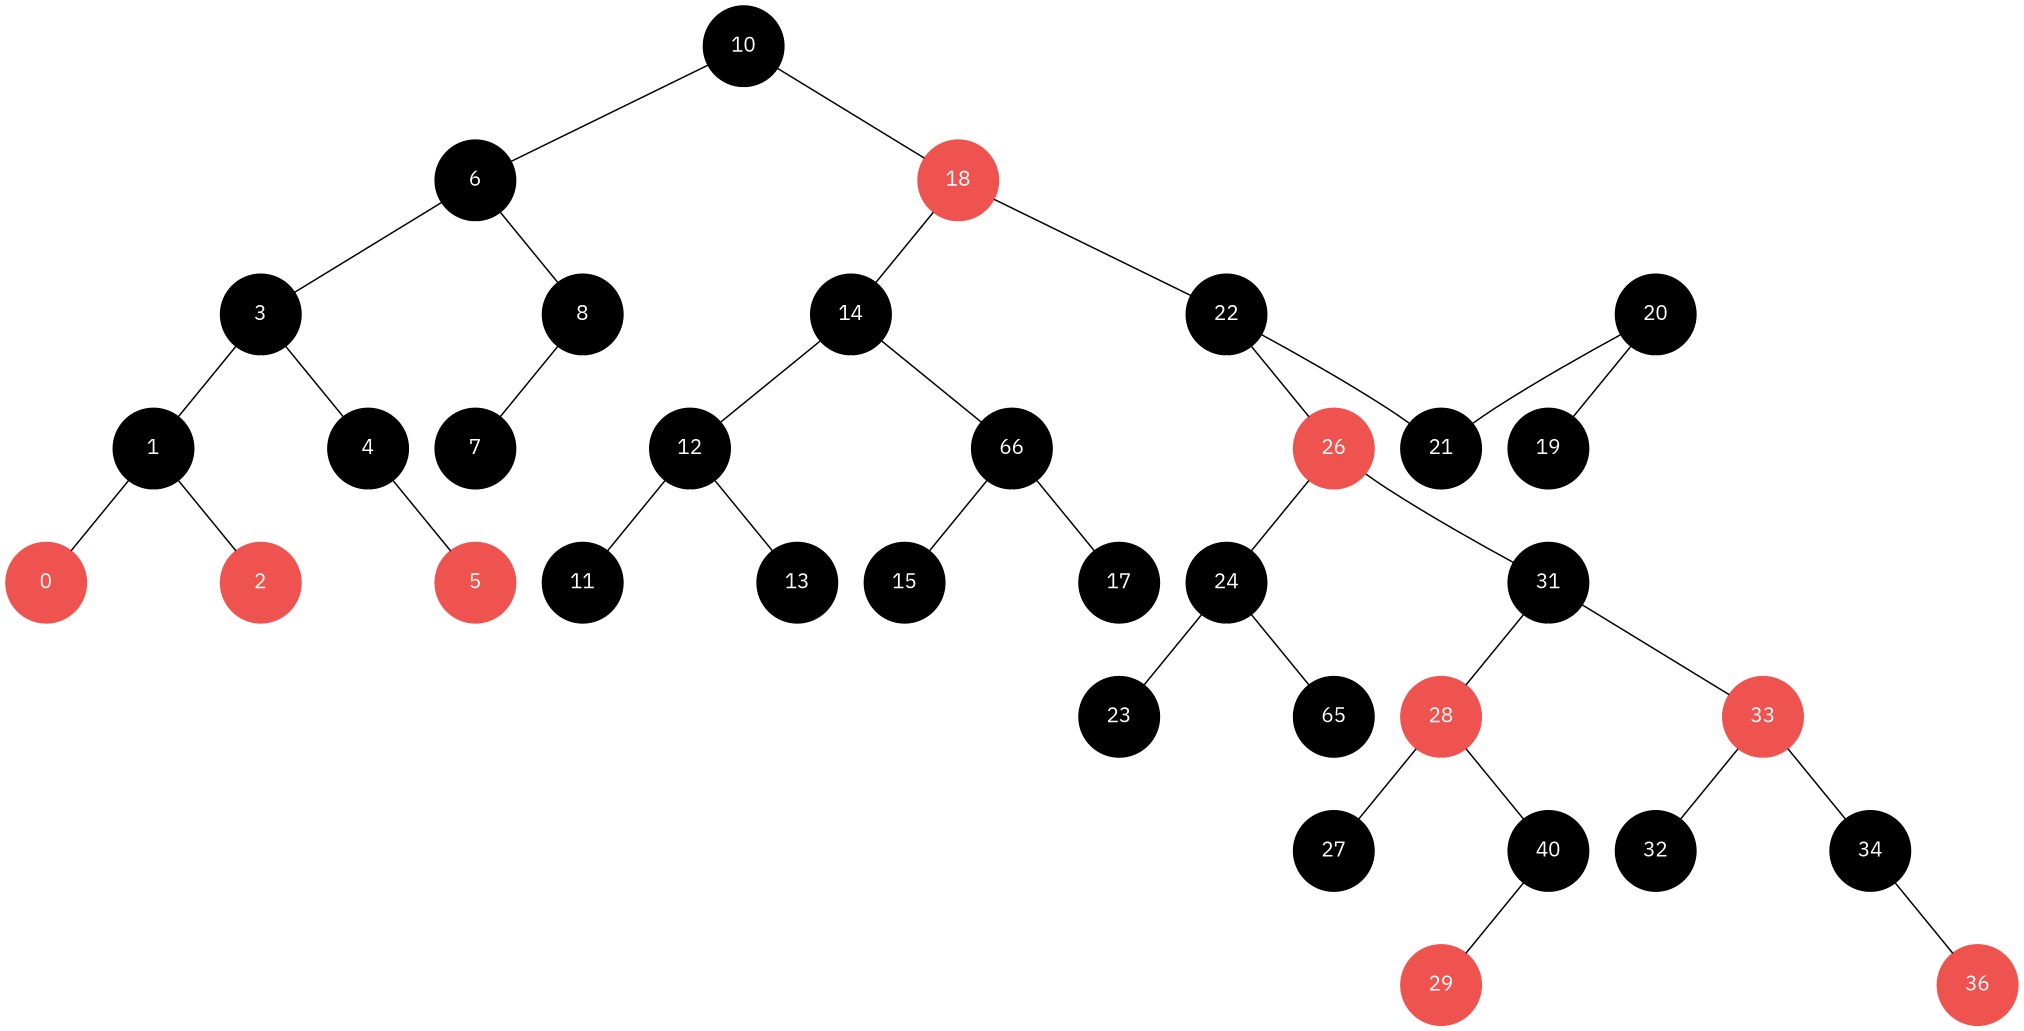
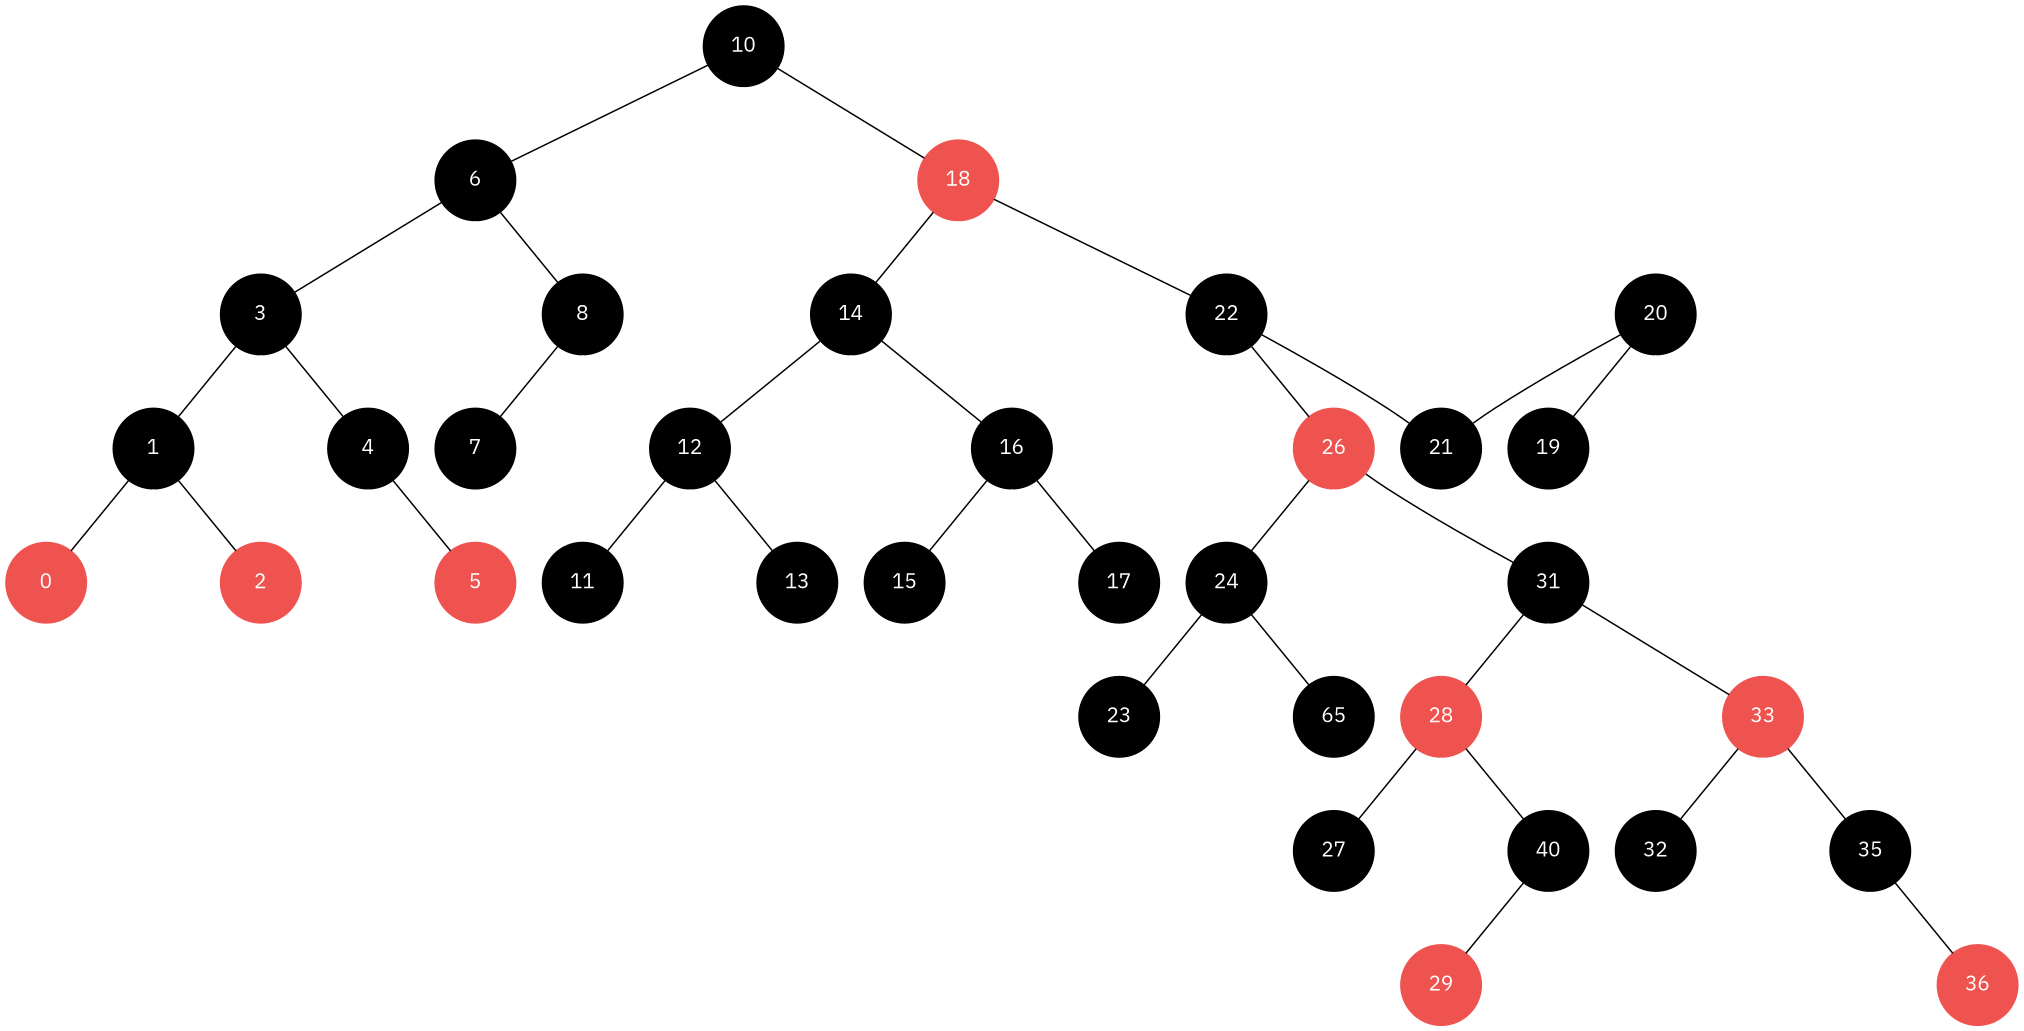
node "66": label "66" -> "16"
node "34": label "34" -> "35"
